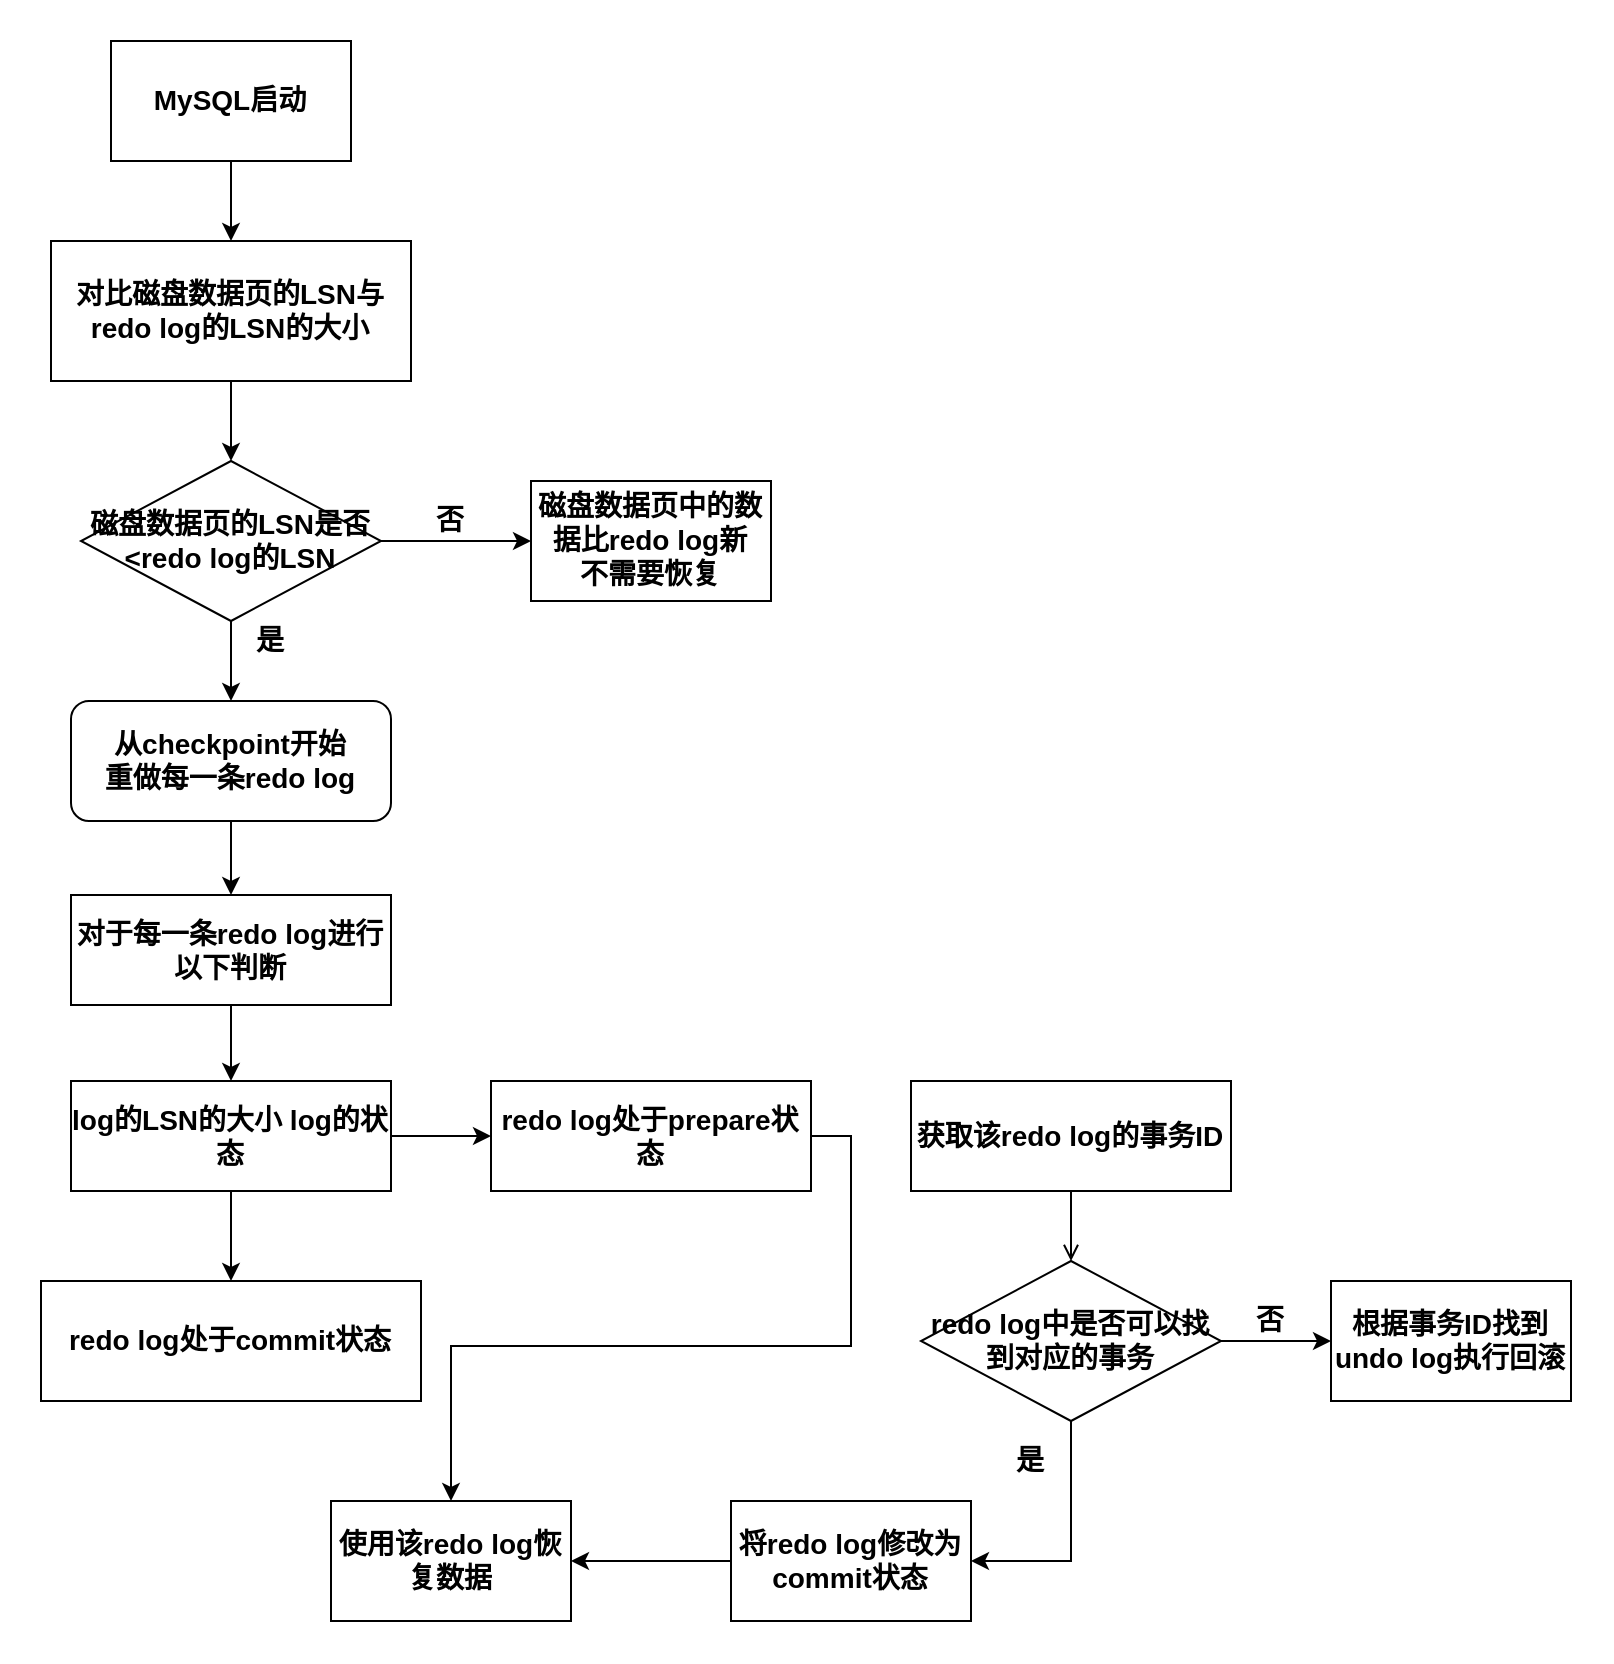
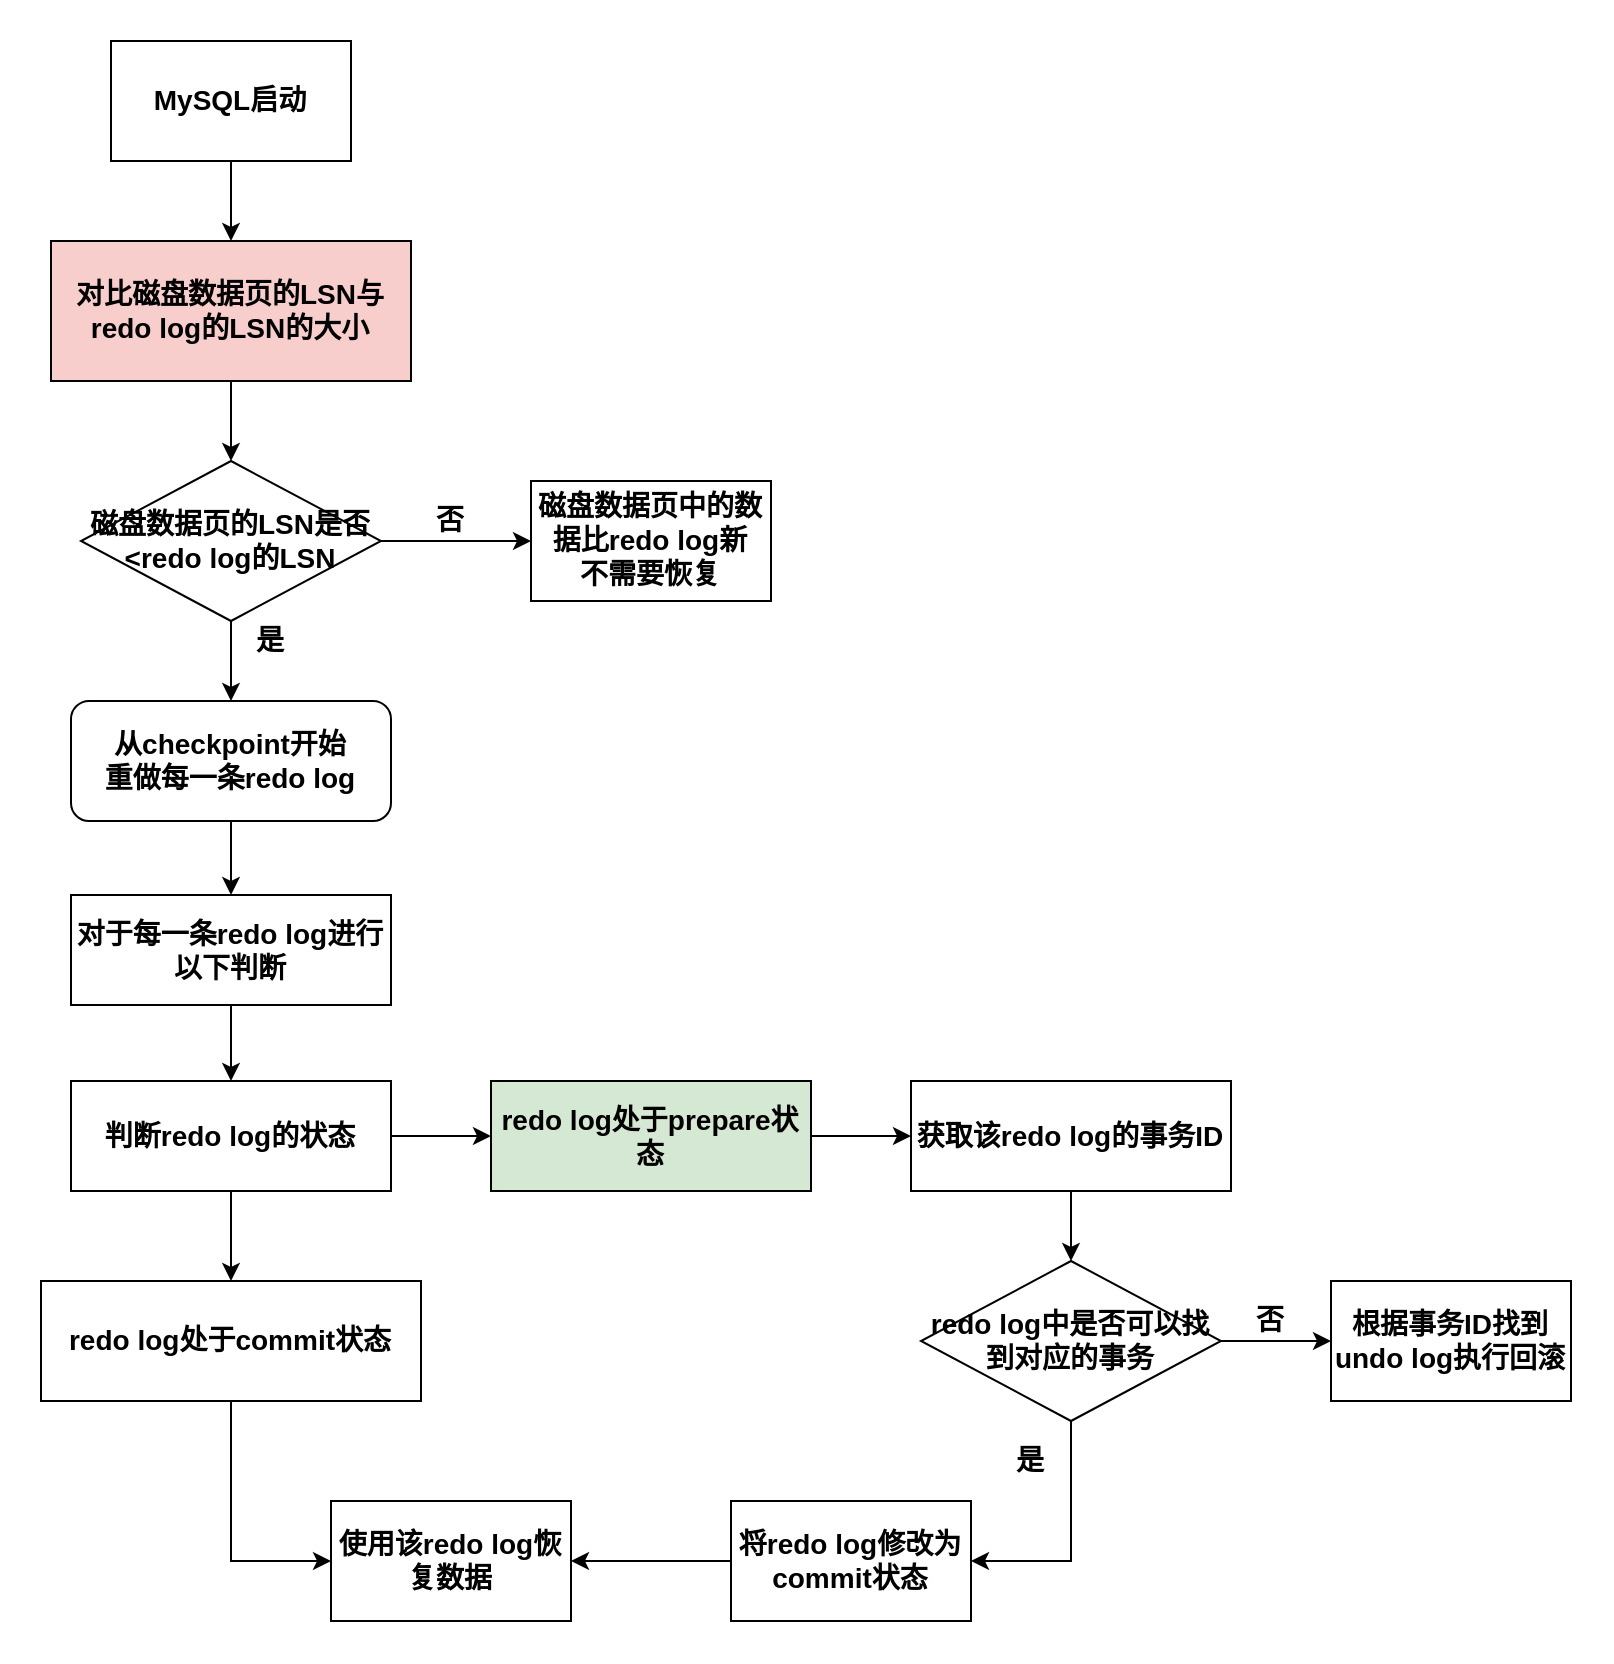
node "对比磁盘数据页的LSN与redo log的LSN的大小": fillcolor #ffffff -> #f8cecc
node "redo log处于prepare状态": fillcolor #ffffff -> #d5e8d4
node "log的LSN的大小 log的状态": label "log的LSN的大小 log的状态" -> "判断redo log的状态"
edge "获取该redo log的事务ID" -> "redo log中是否可以找到对应的事务": arrowhead open -> classic
edge "redo log处于prepare状态" -> "使用该redo log恢复数据": now "redo log处于prepare状态" -> "获取该redo log的事务ID"
edge "redo log处于commit状态" -> "使用该redo log恢复数据": added
